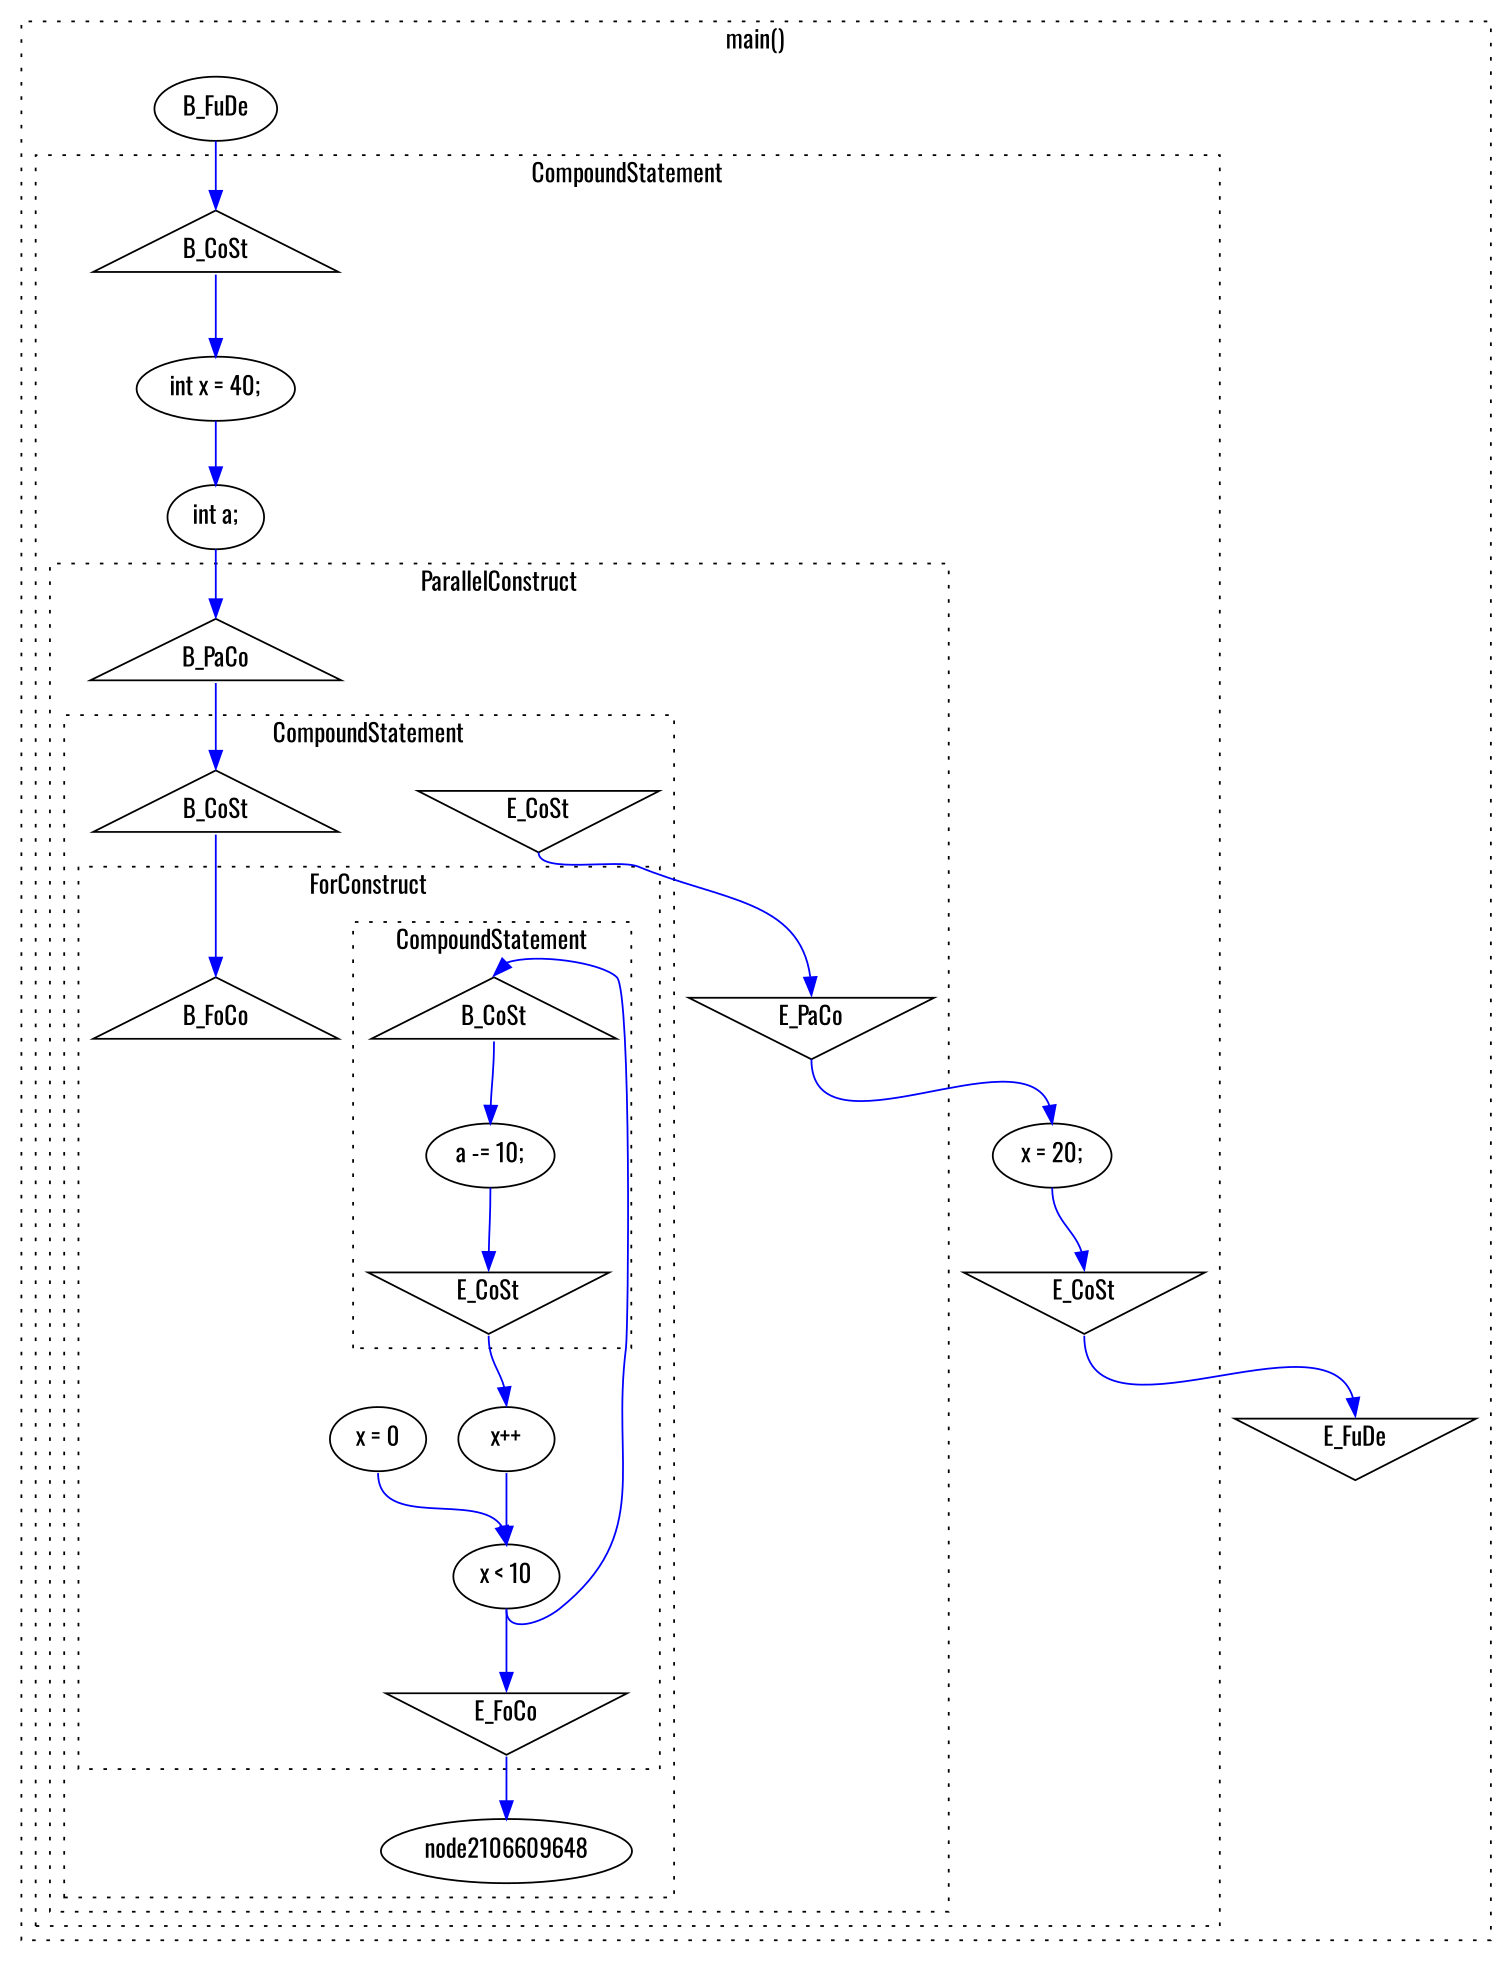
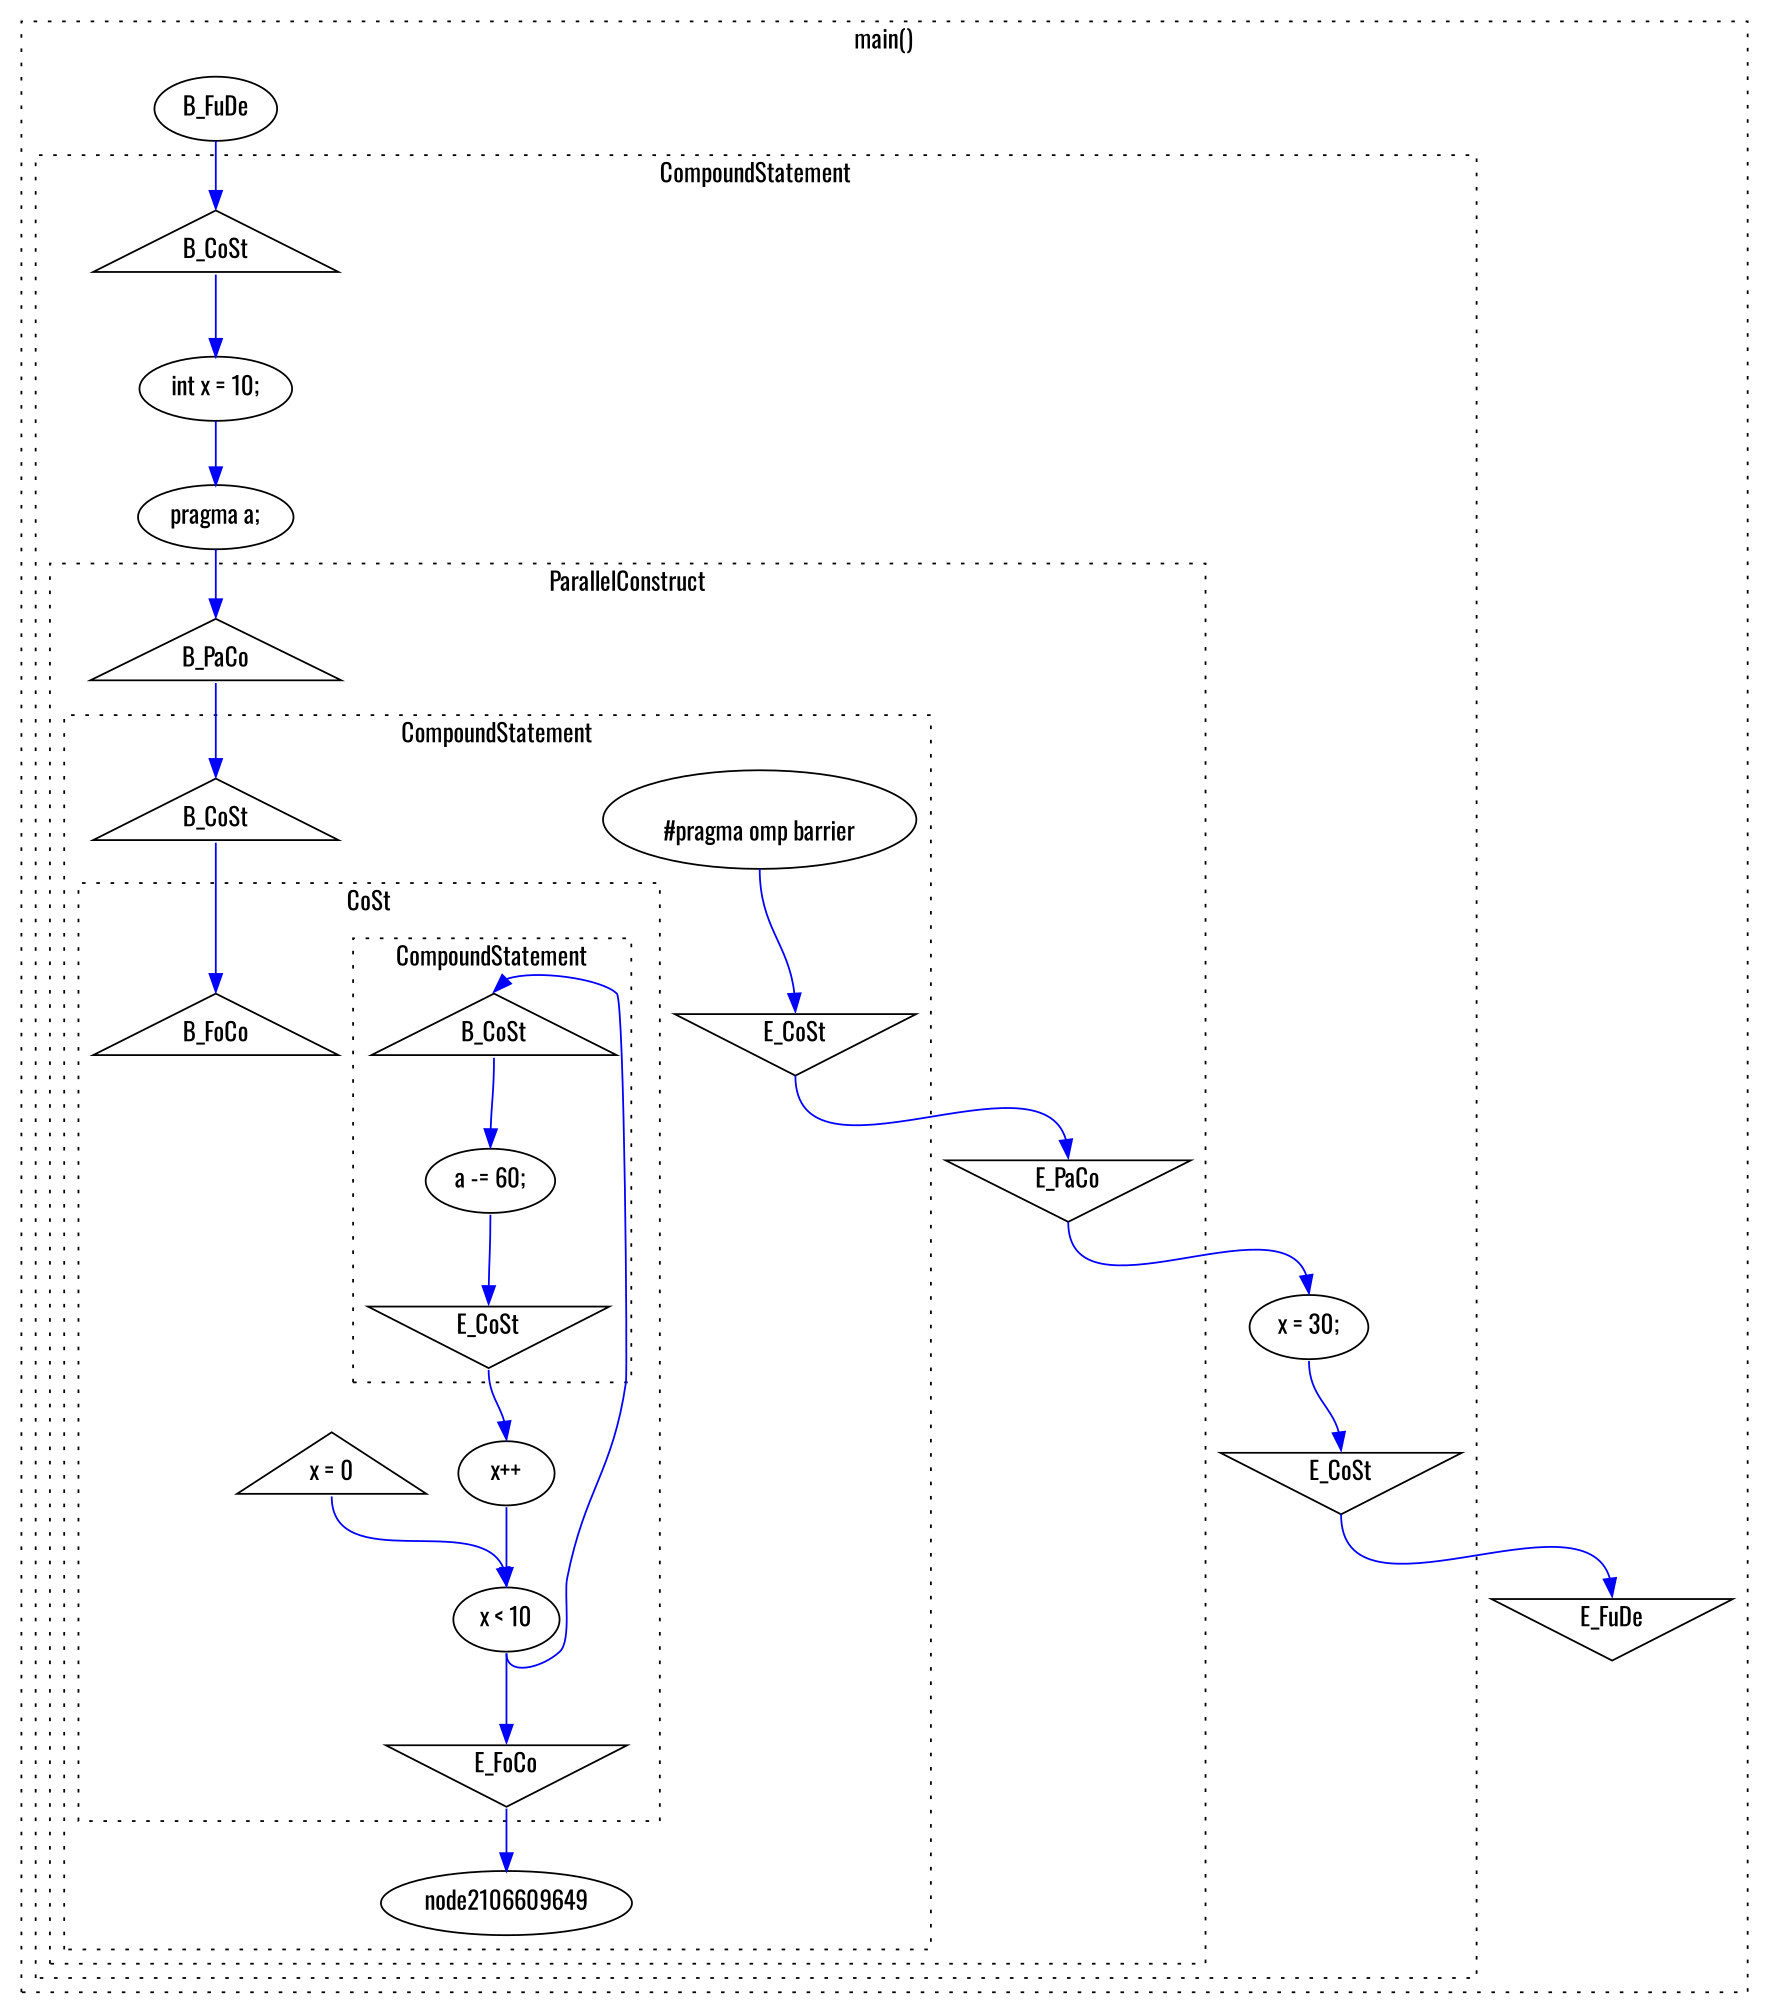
node "int x = 40;": label "int x = 40;" -> "int x = 10;"
node "int a;": label "int a;" -> "pragma a;"
node "#pragma omp barrier": added
cluster "ForConstruct": label "ForConstruct" -> "CoSt"
node "a -= 10;": label "a -= 10;" -> "a -= 60;"
node "x = 20;": label "x = 20;" -> "x = 30;"
node "x = 0": shape ellipse -> triangle
node "node2106609648": label "node2106609648" -> "node2106609649"
